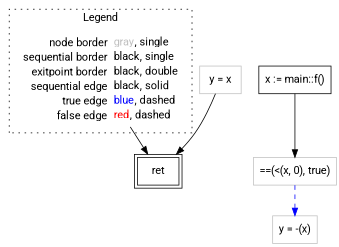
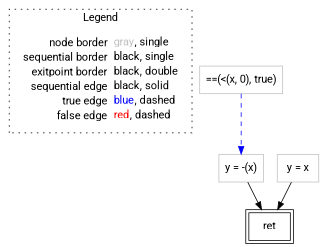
node "x := main::f()": removed
edge "node border" -> "ret": now "y = -(x)" -> "ret"
